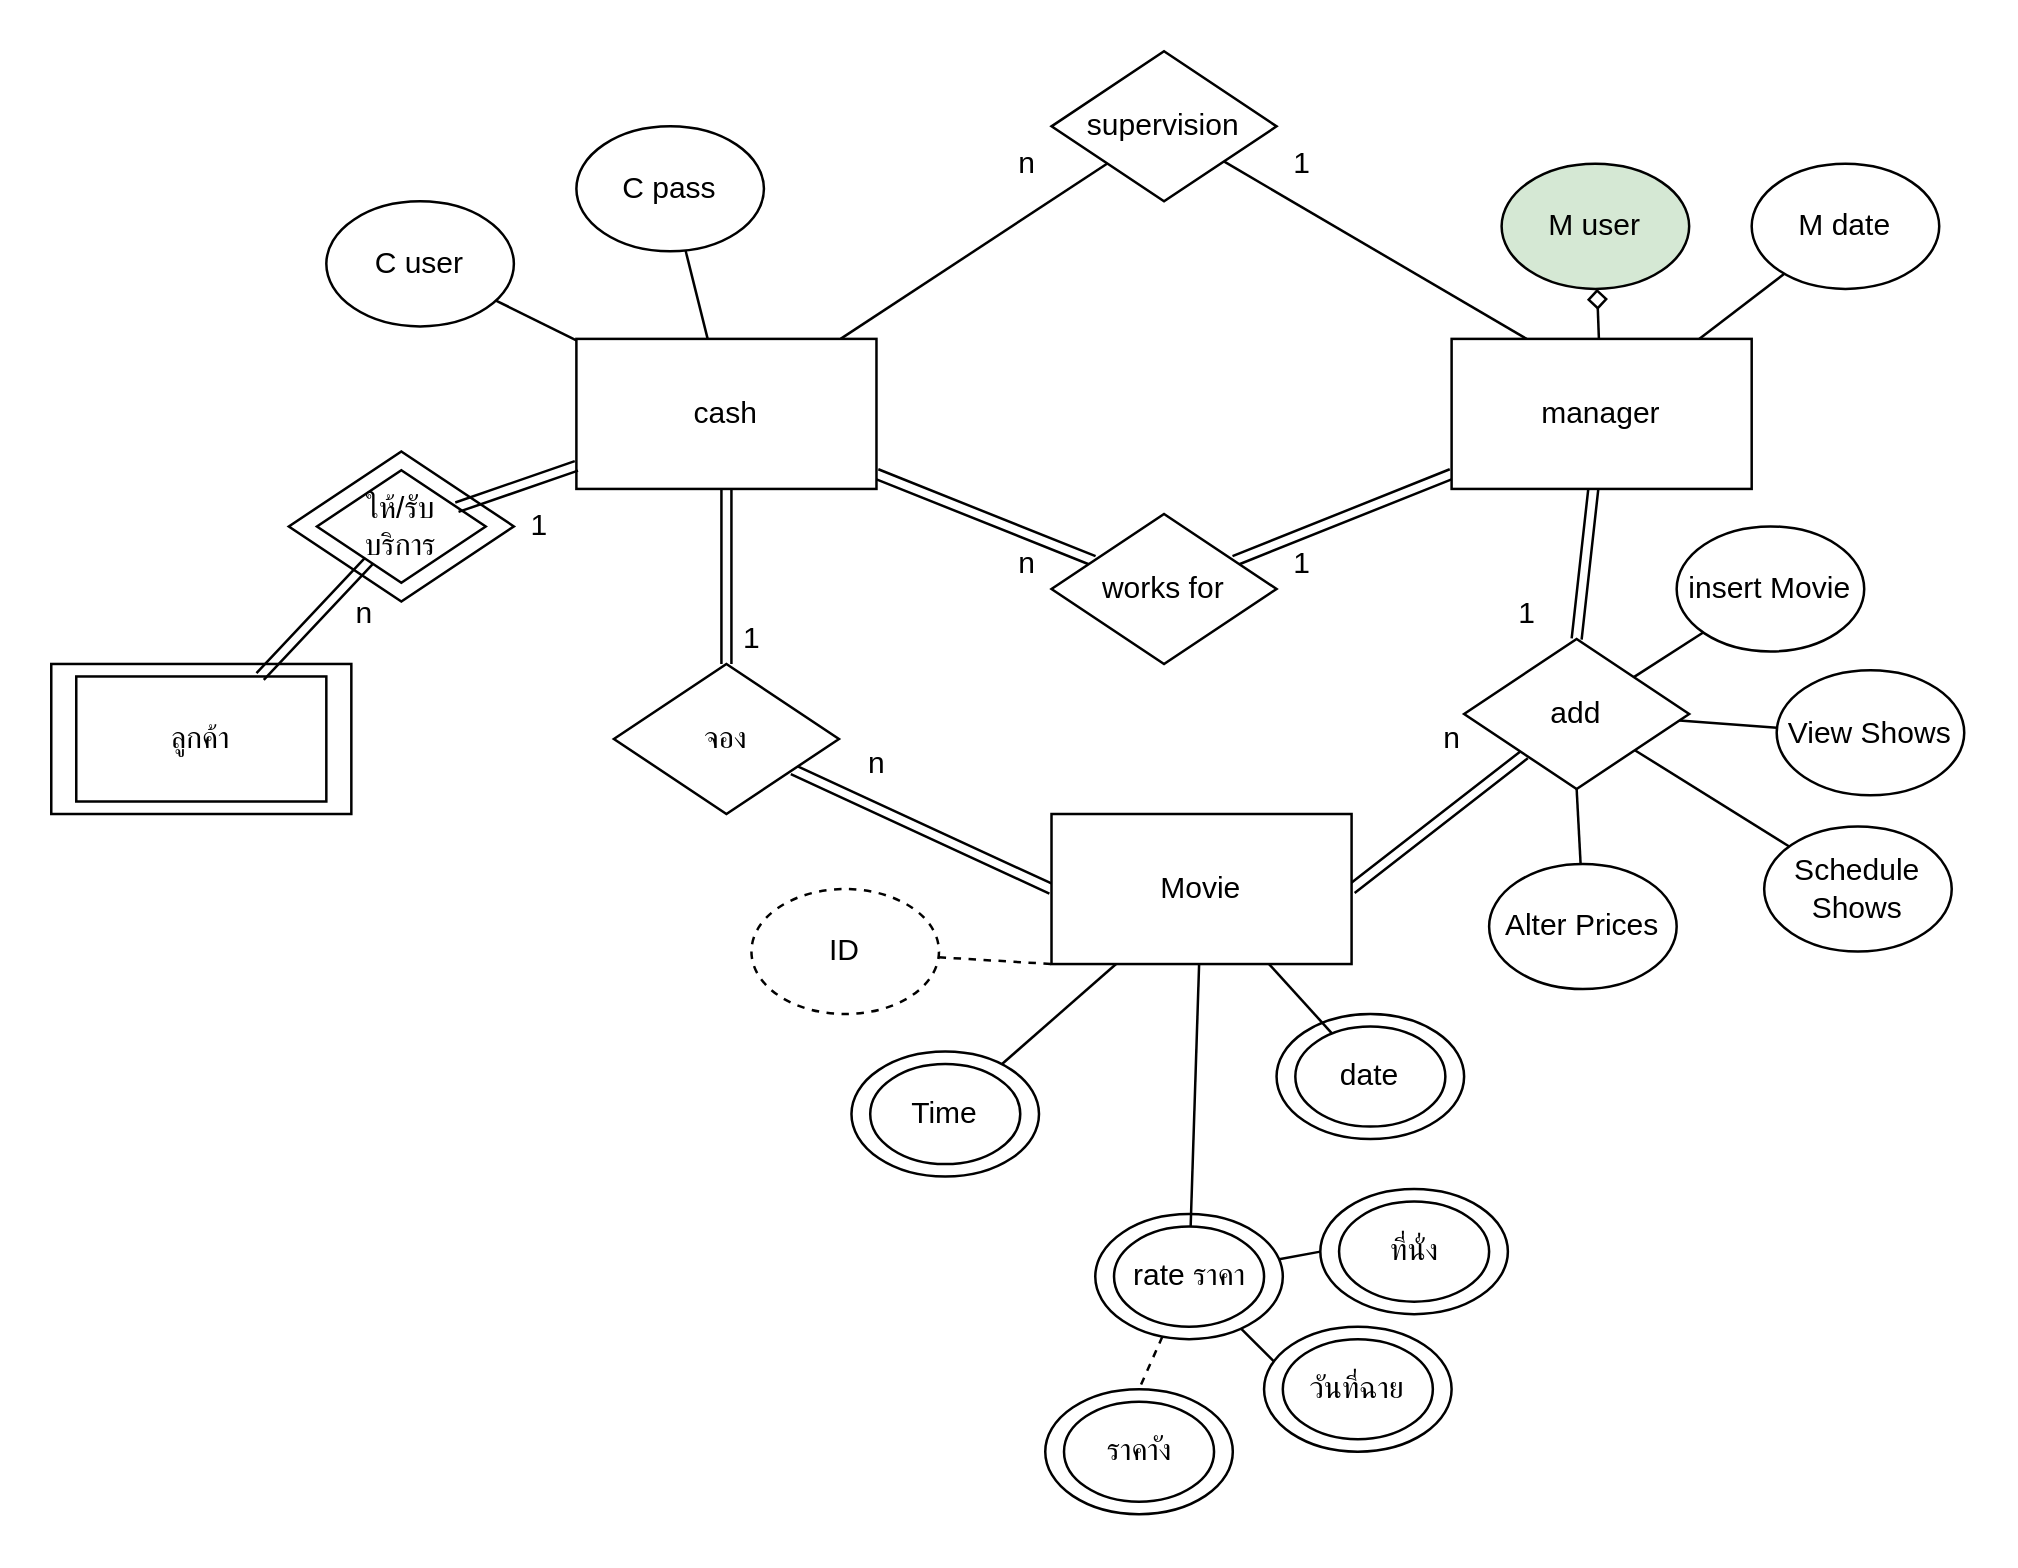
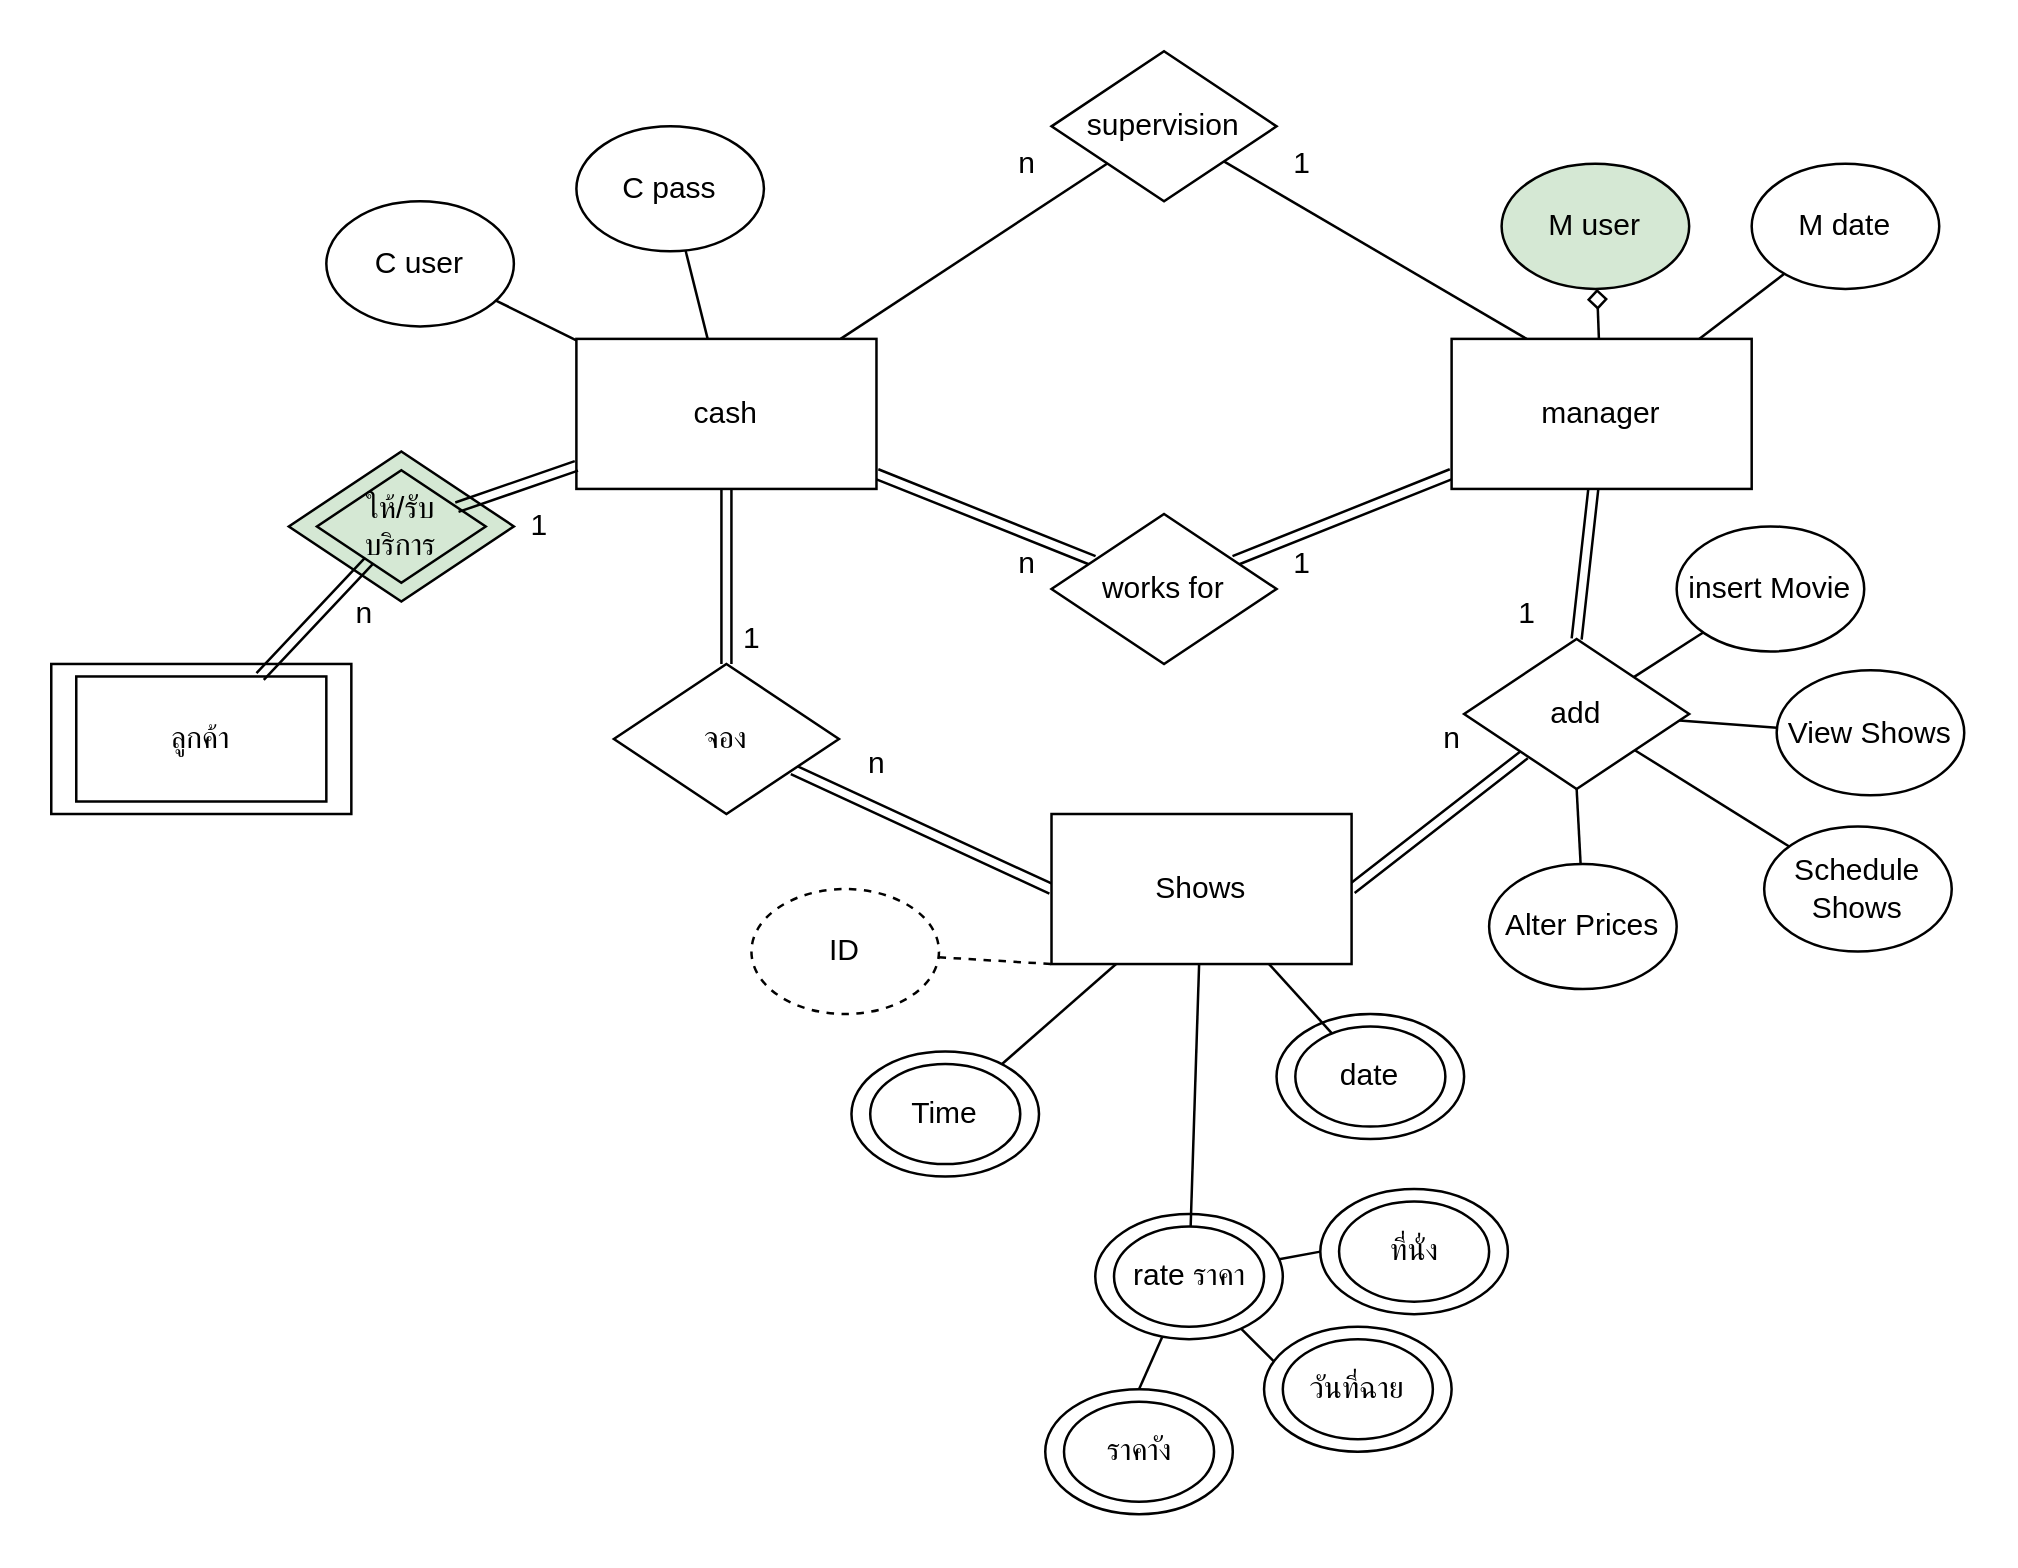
node "ให้/รับ บริการ": fillcolor #ffffff -> #d5e8d4
node "Movie": label "Movie" -> "Shows"
edge "rate ราคา" -- "ราคาัง": style dashed -> solid
